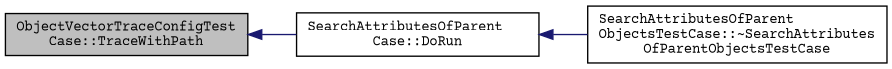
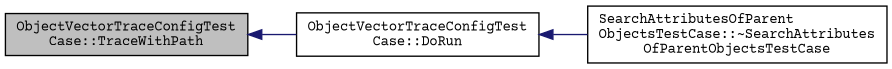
node "SearchAttributesOfParent Case::DoRun": label "SearchAttributesOfParent Case::DoRun" -> "ObjectVectorTraceConfigTest Case::DoRun"
